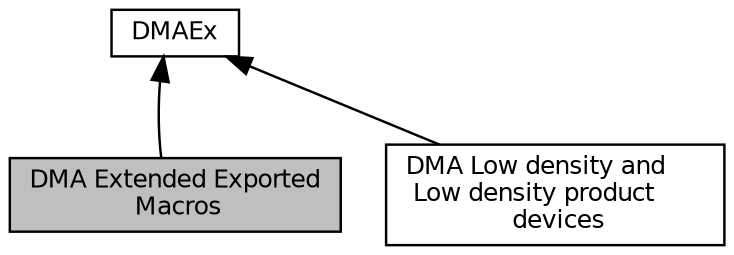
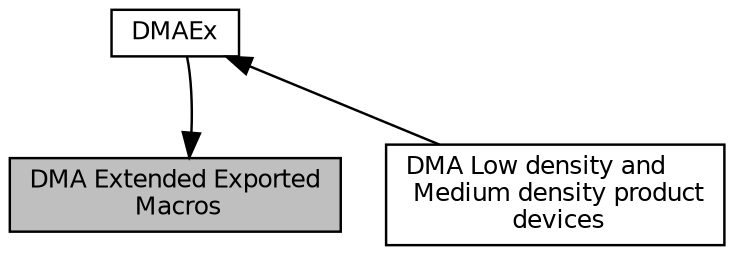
edge "DMA Extended Exported Macros" -> "DMAEx": reversed
node "DMA Low density and Low density product devices": label "DMA Low density and Low density product devices" -> "DMA Low density and Medium density product devices"
